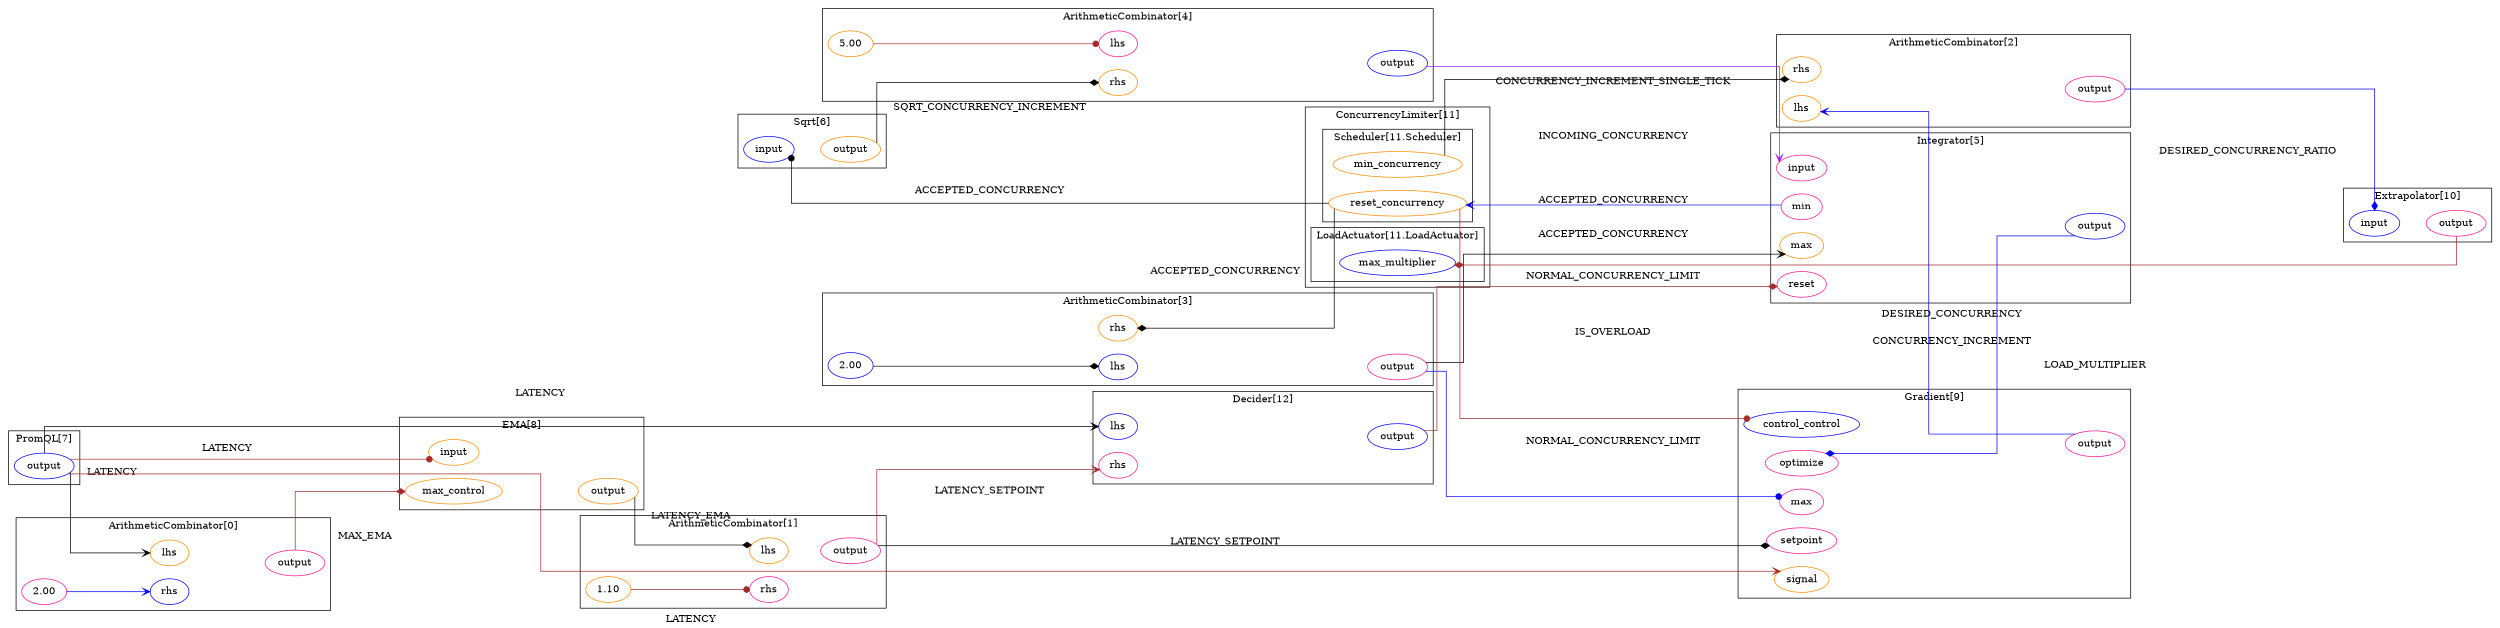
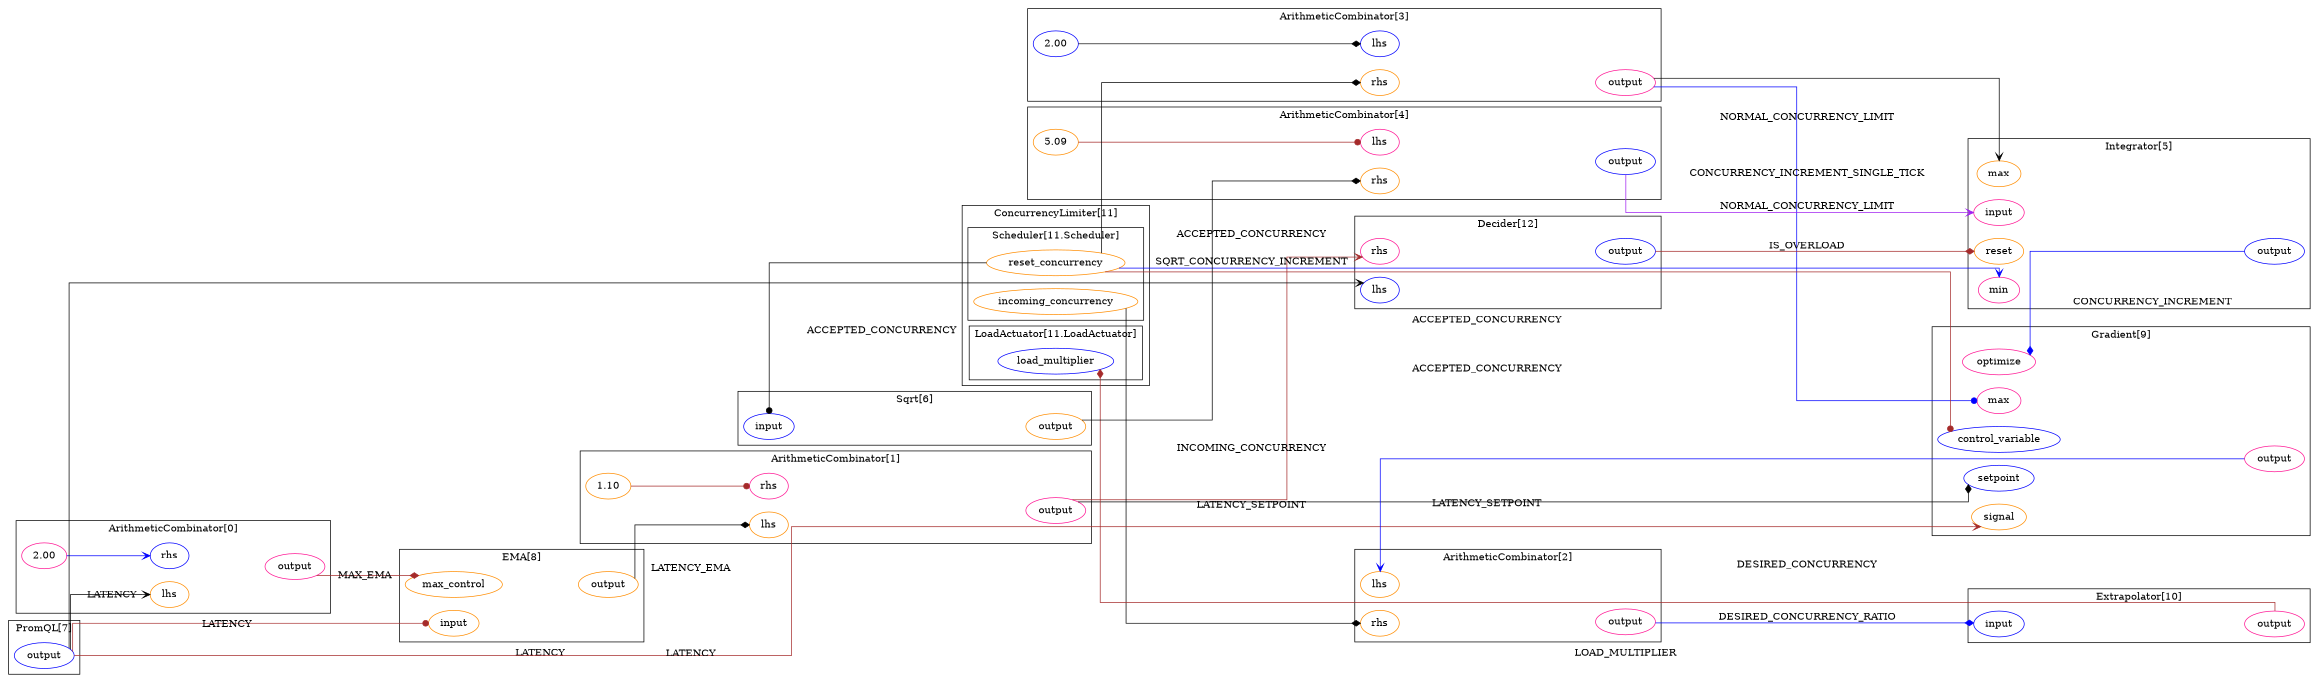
node "5.00": label "5.00" -> "5.09"
node "min_concurrency": label "min_concurrency" -> "incoming_concurrency"
edge "min" -> "reset_concurrency": reversed
node "max_multiplier": label "max_multiplier" -> "load_multiplier"
node "reset": color deeppink -> darkorange
node "control_control": label "control_control" -> "control_variable"
node "setpoint": color deeppink -> blue
